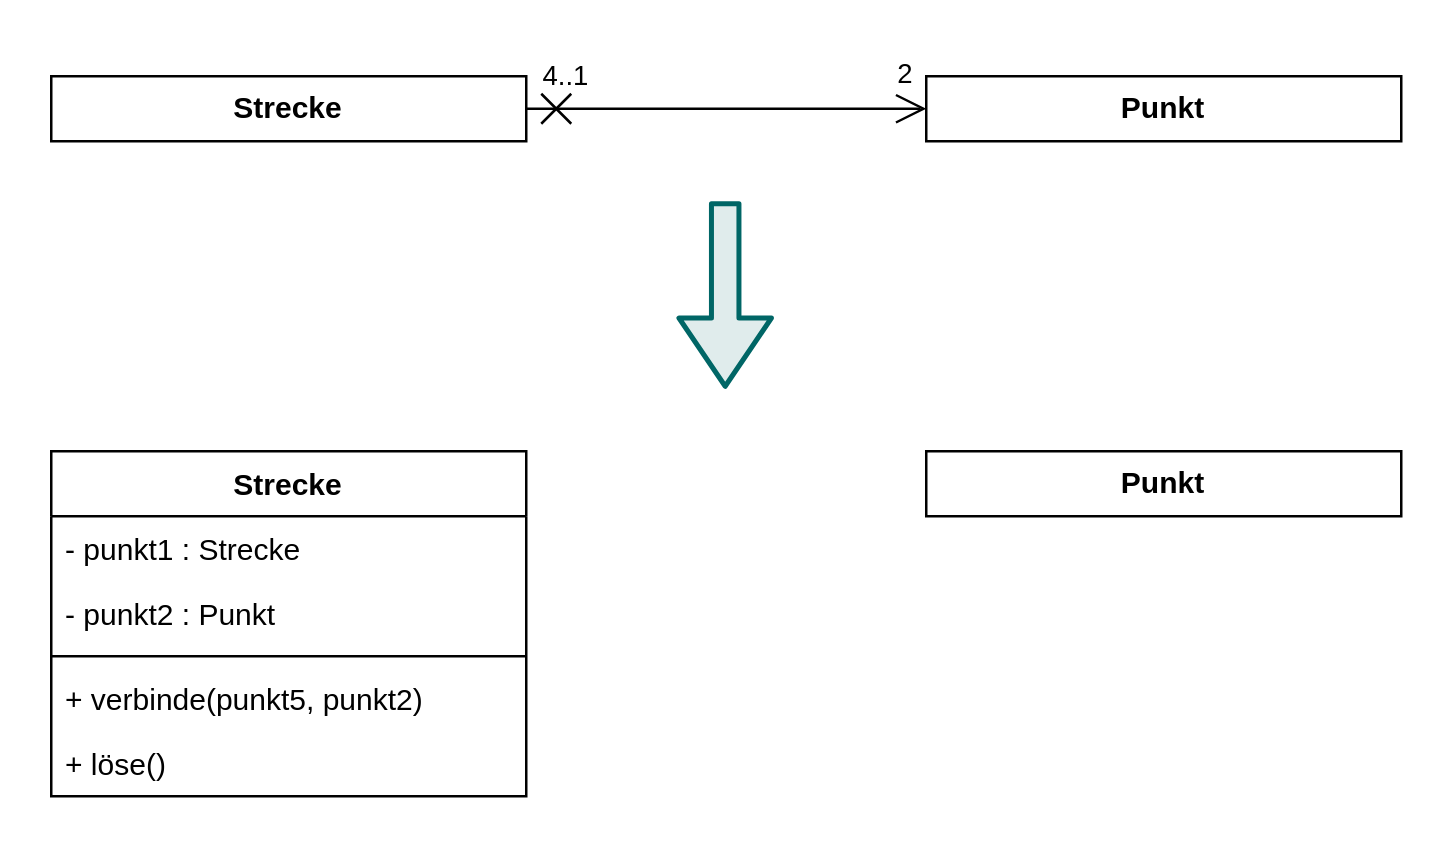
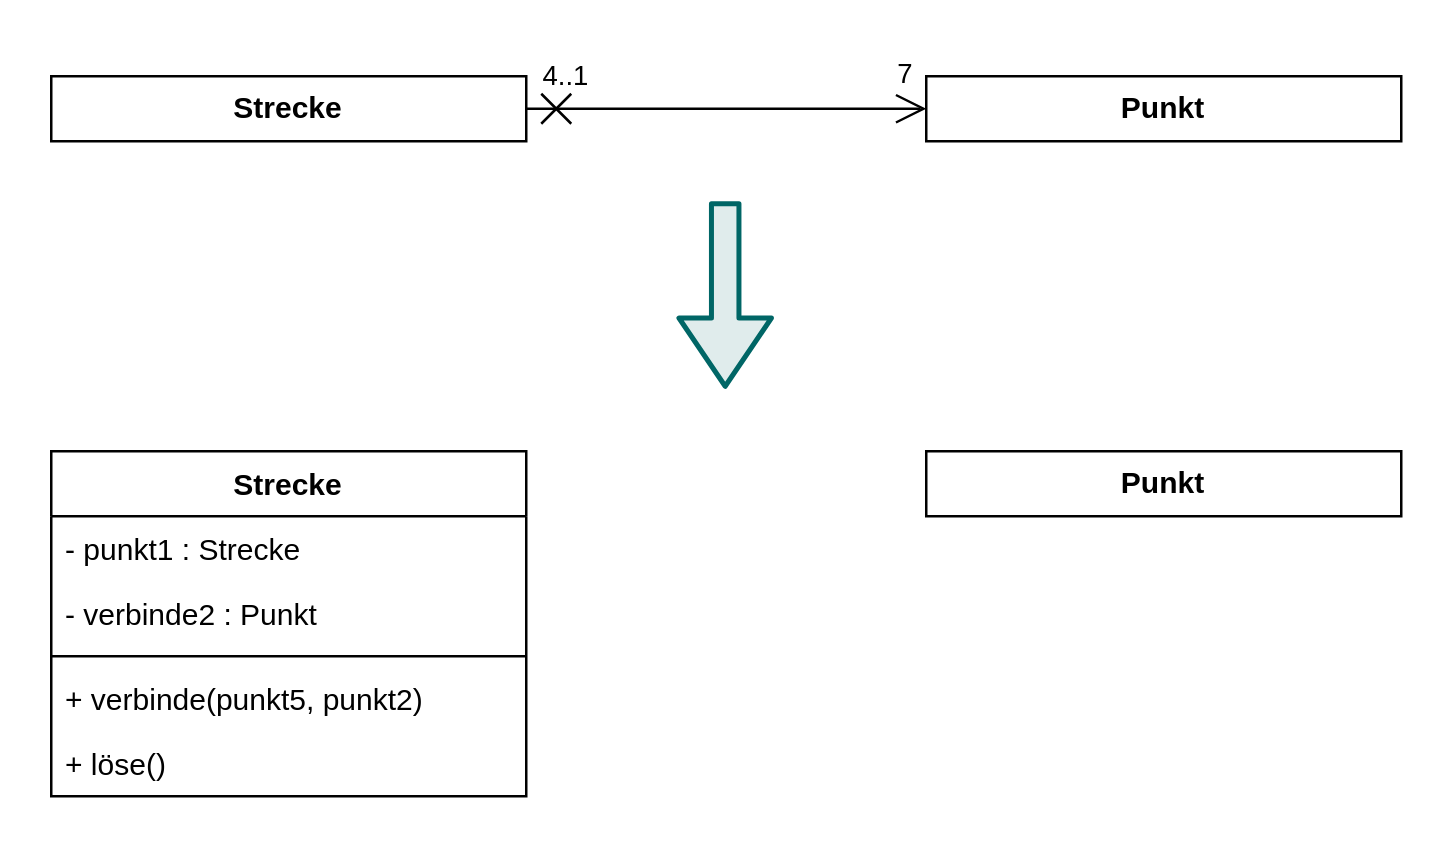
node "2": label "2" -> "7"
node "- punkt2 : Punkt": label "- punkt2 : Punkt" -> "- verbinde2 : Punkt"
